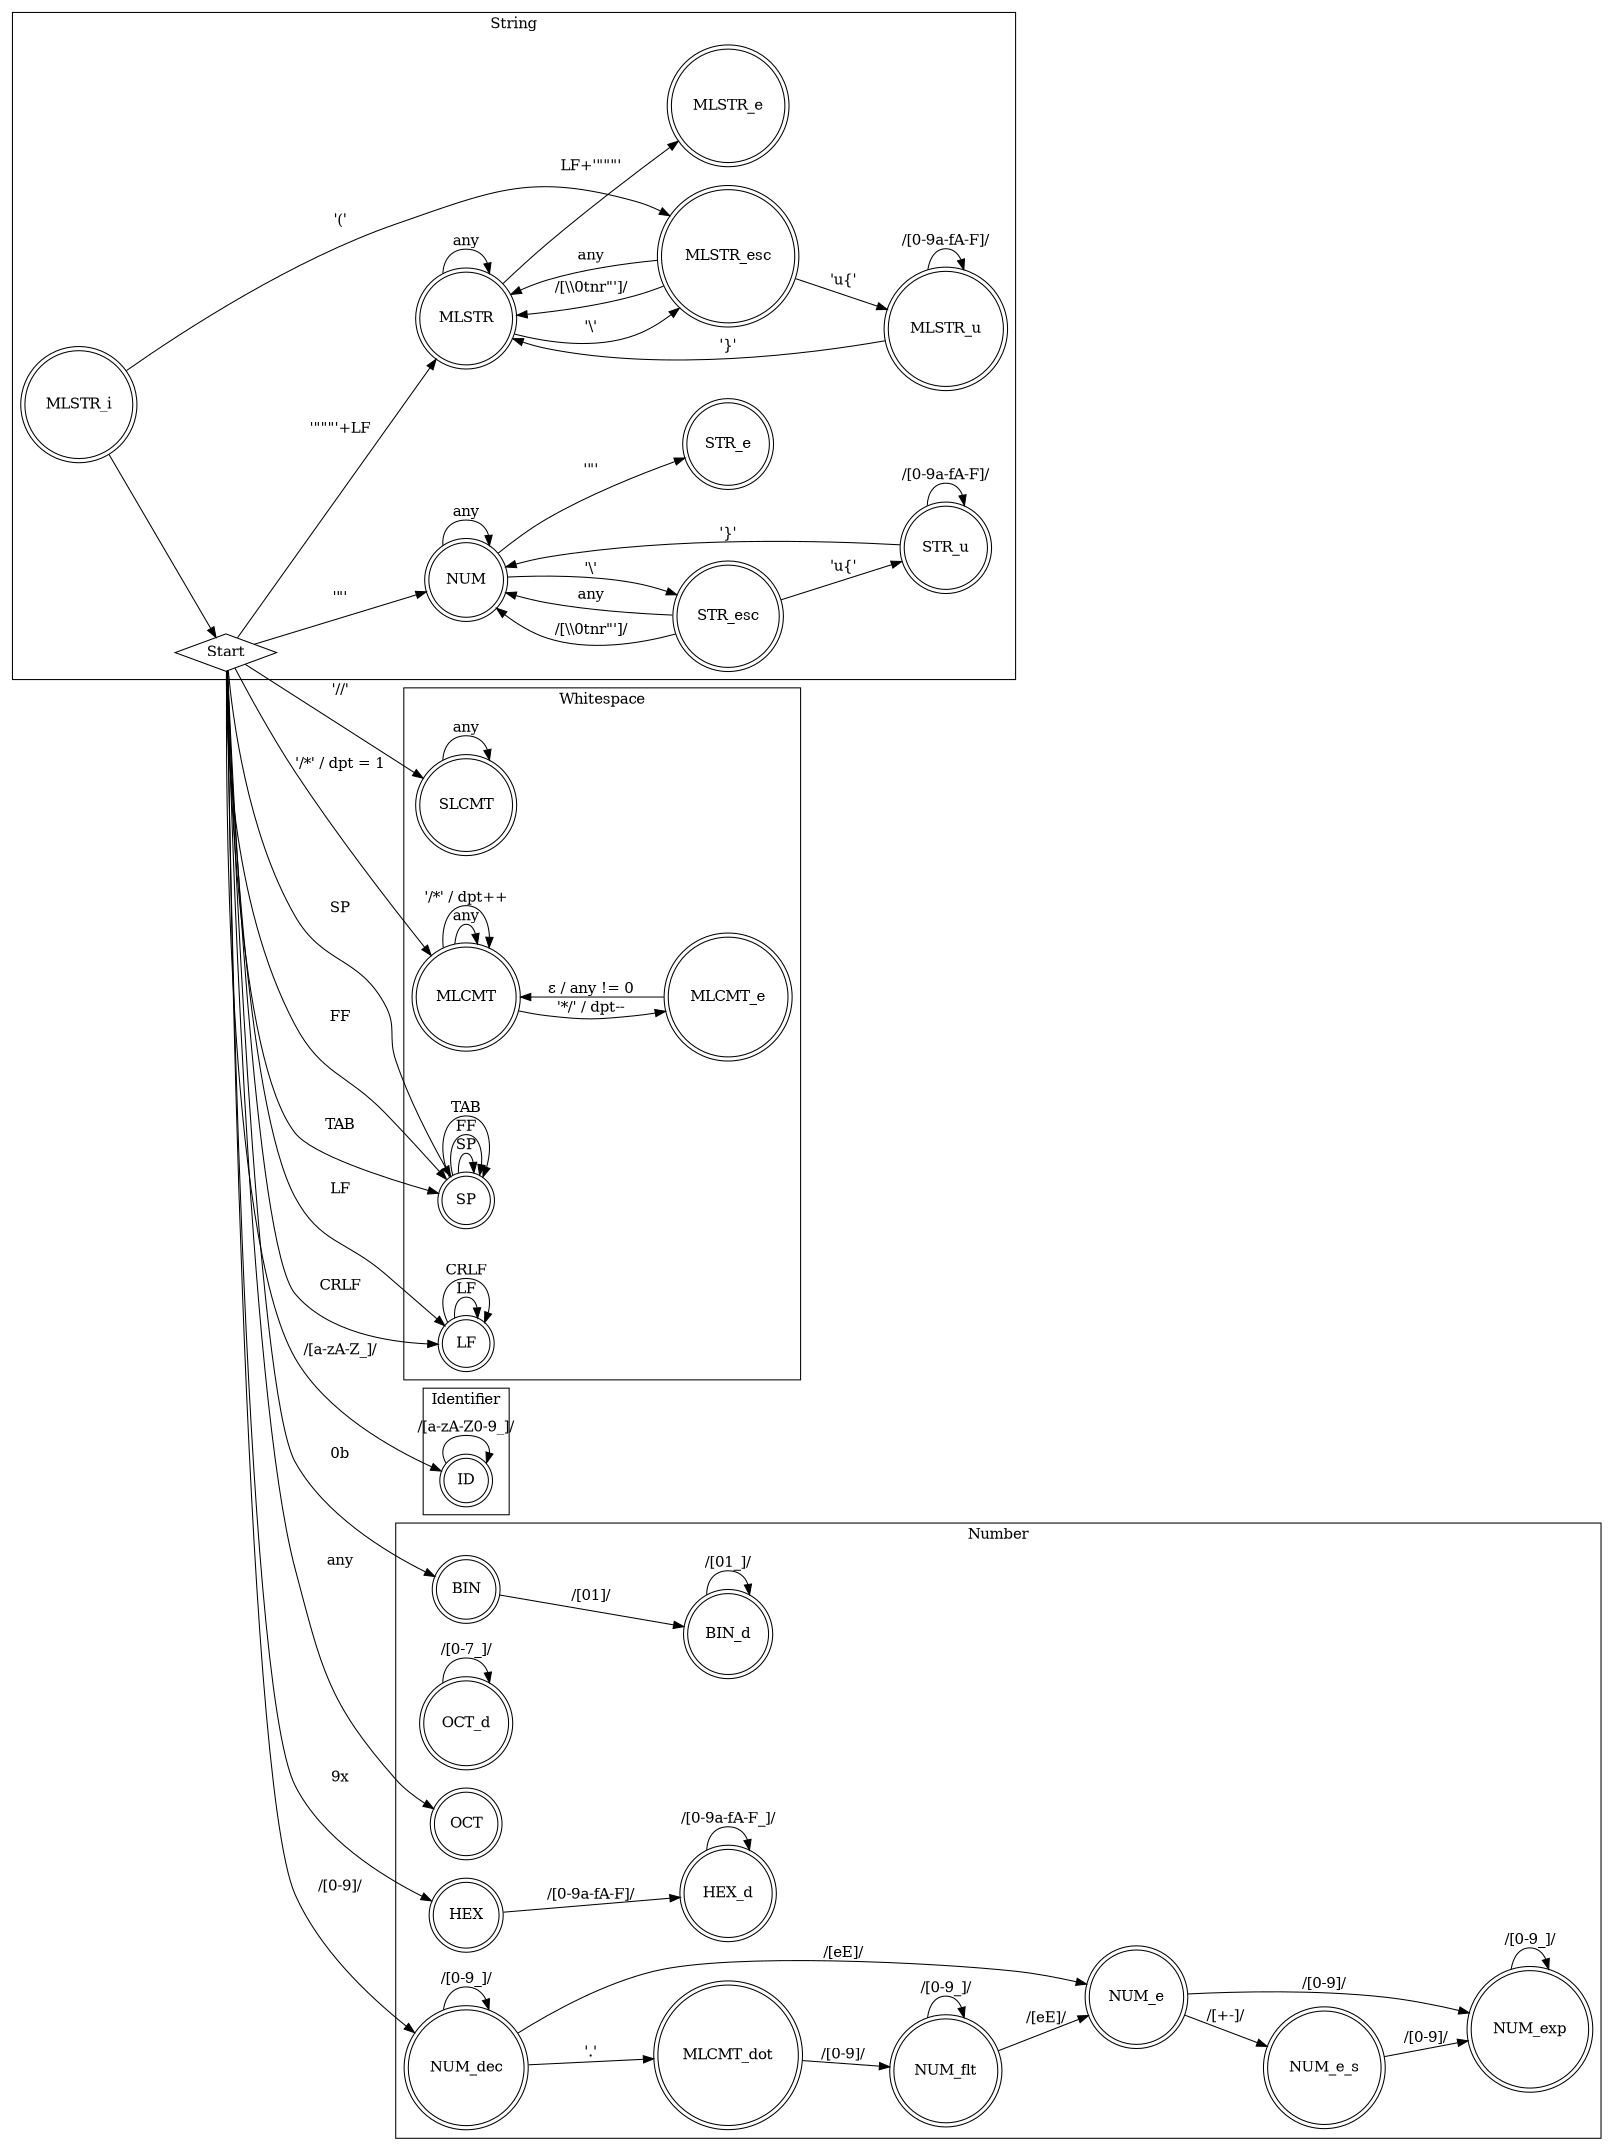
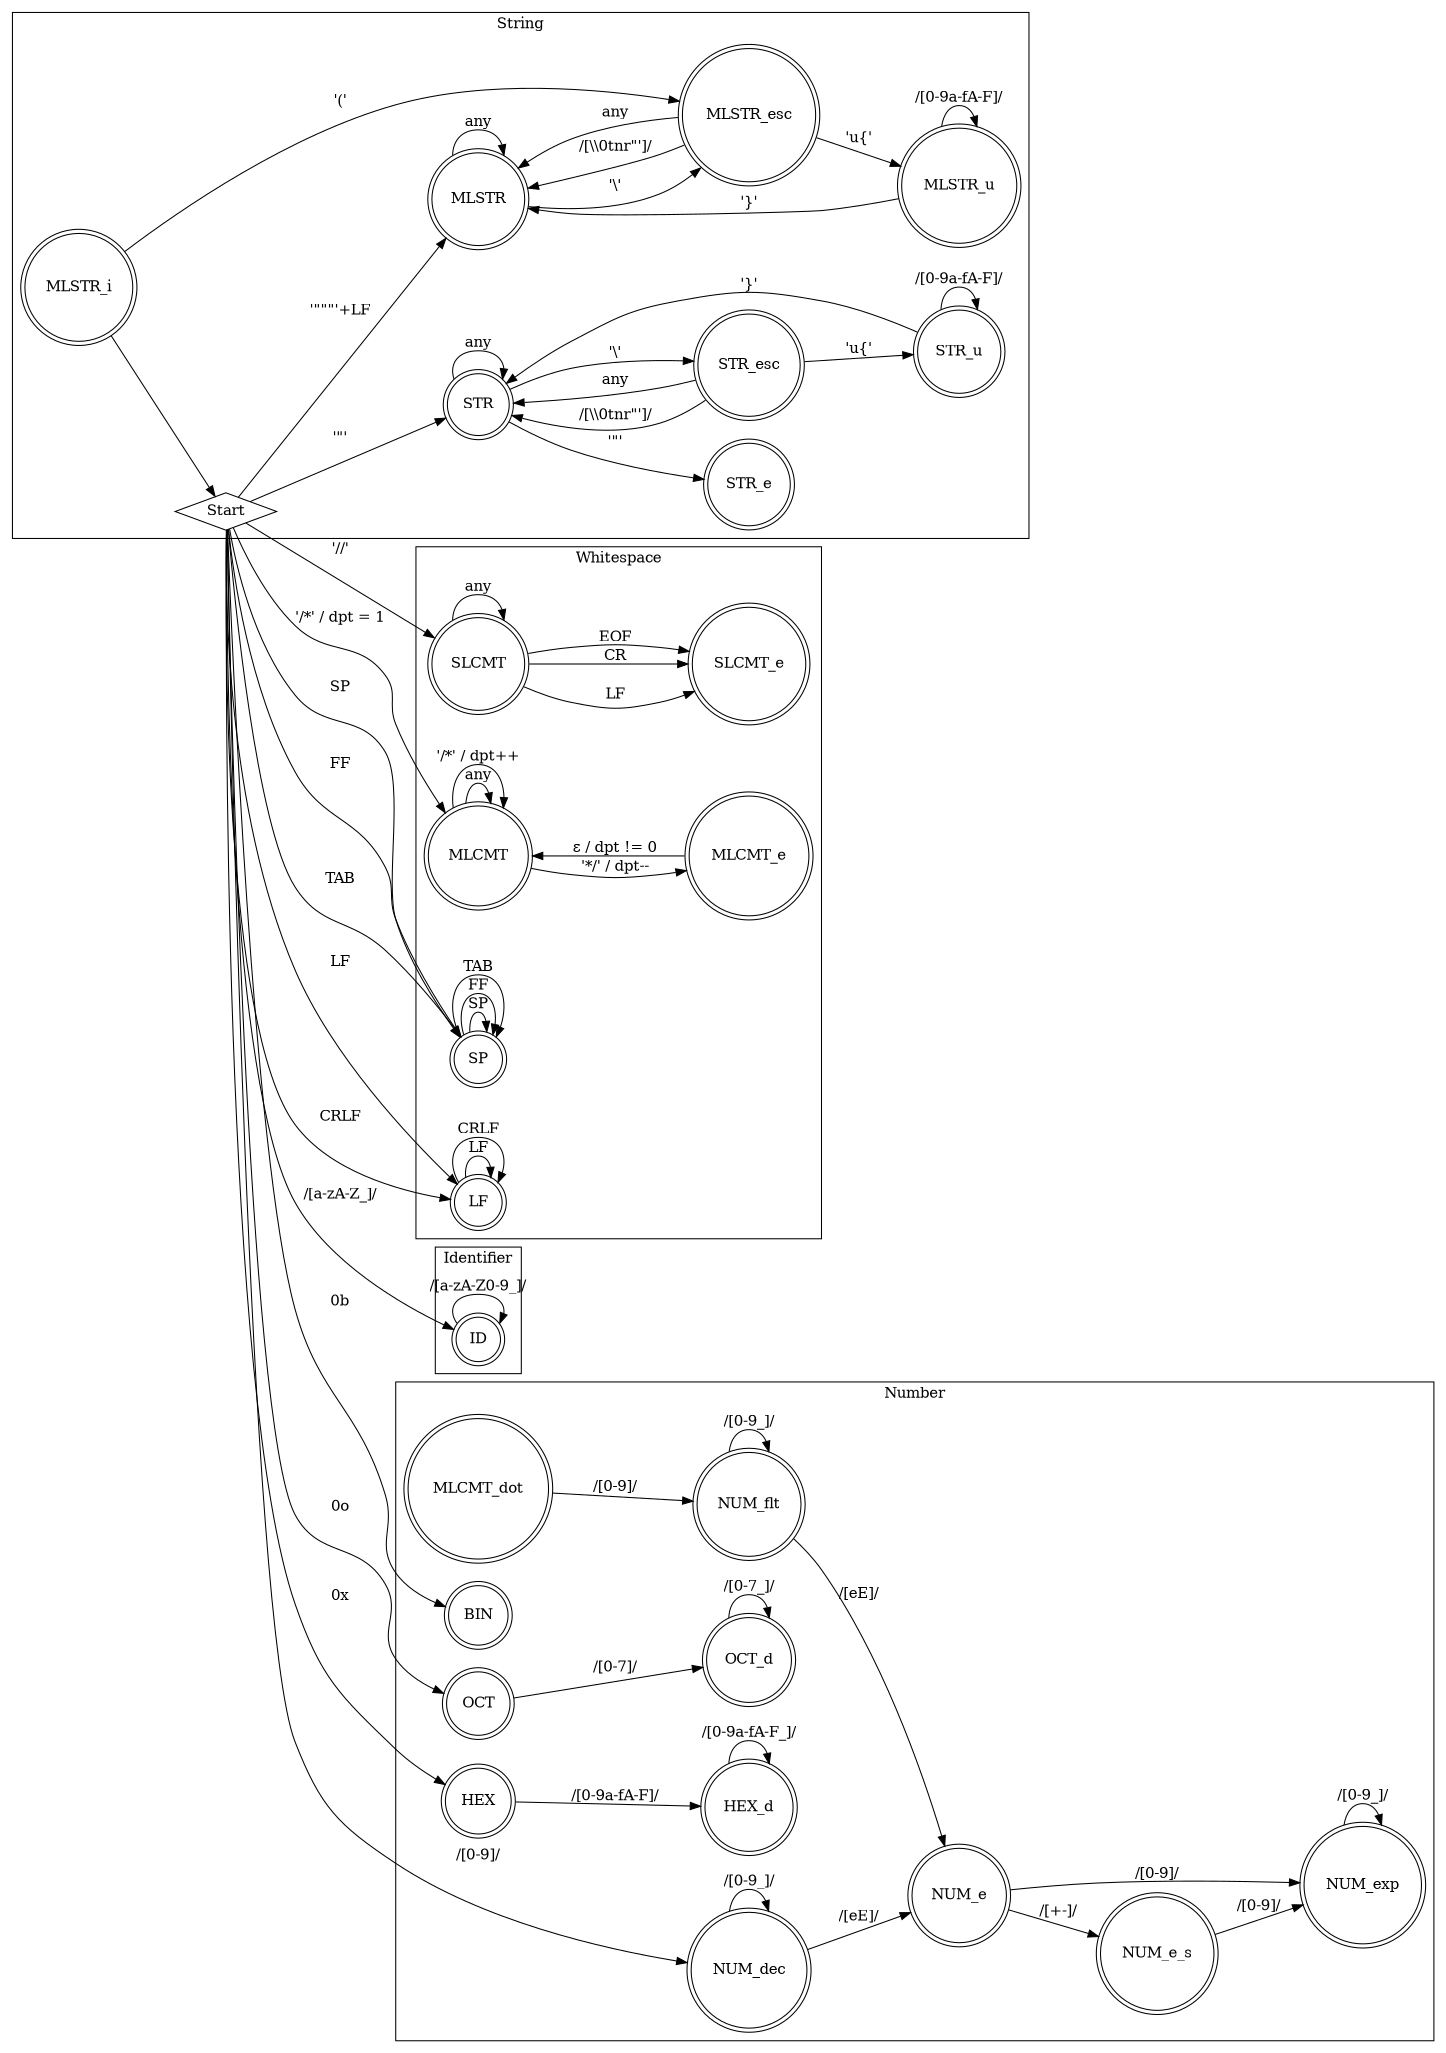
node "MLSTR_e": removed
node "NUM": label "NUM" -> "STR"
node "SLCMT_e": added
edge "MLCMT_e" -> "MLCMT": label "ε / any != 0" -> "ε / dpt != 0"
edge "Start" -> "OCT": label "any" -> "0o"
node "BIN_d": removed
edge "OCT" -> "OCT_d": added, label "/[0-7]/"
edge "Start" -> "HEX": label "9x" -> "0x"
edge "NUM_dec" -> "MLCMT_dot": removed, label "'.'"
